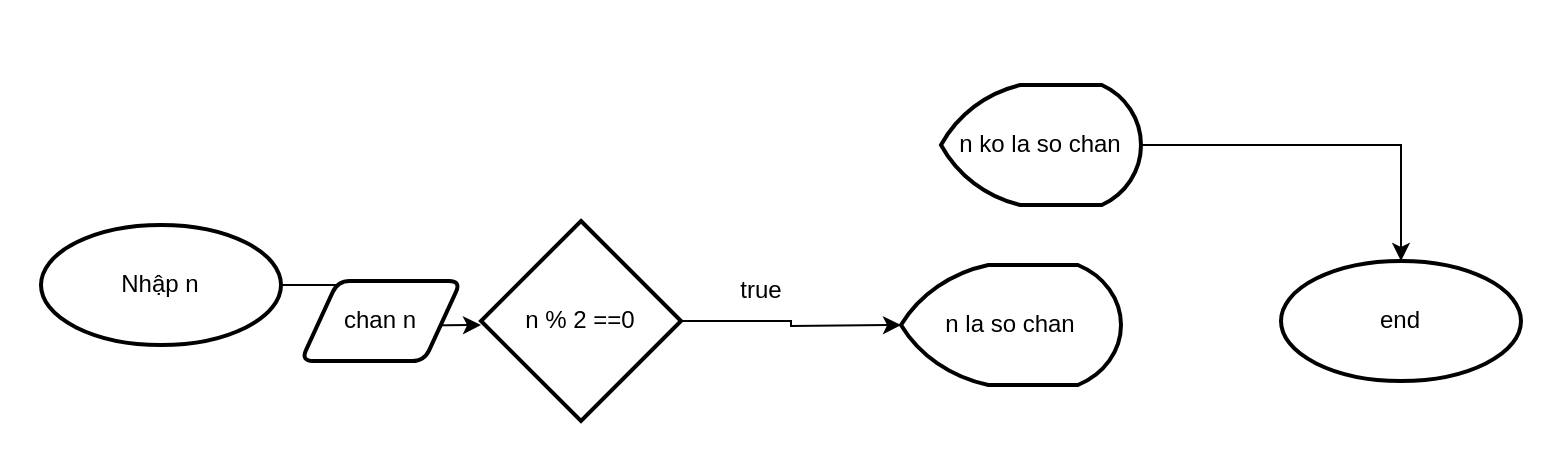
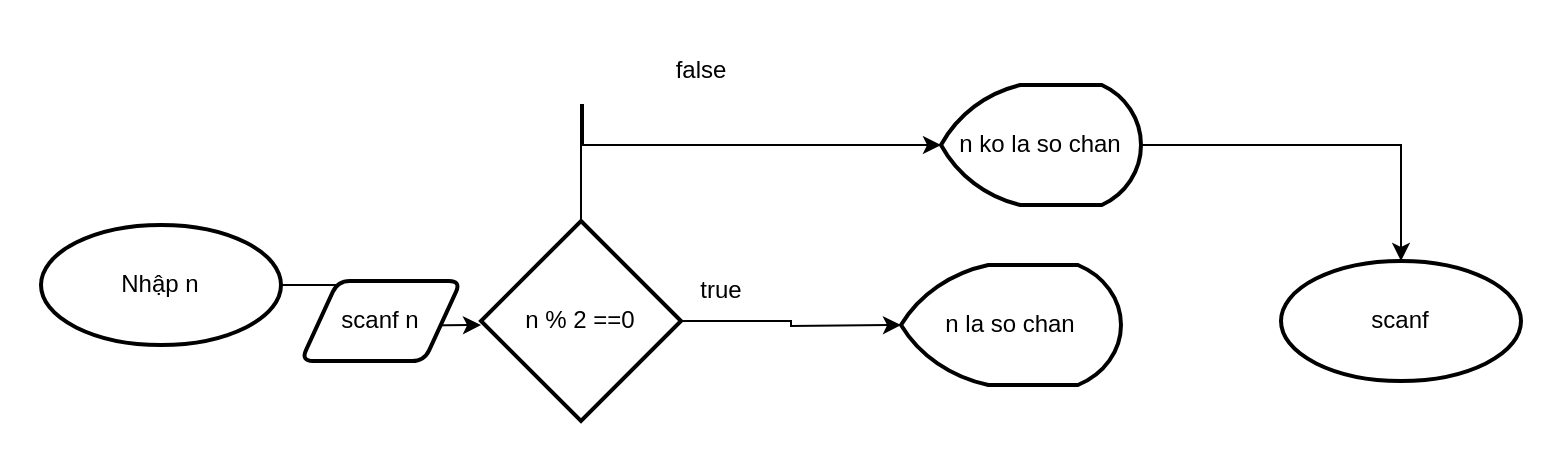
node "false": added
edge "n % 2 ==0" -> "n ko la so chan": added
node "true": moved (761, 291) -> (721, 291)
node "chan n": label "chan n" -> "scanf n"
node "end": label "end" -> "scanf"
